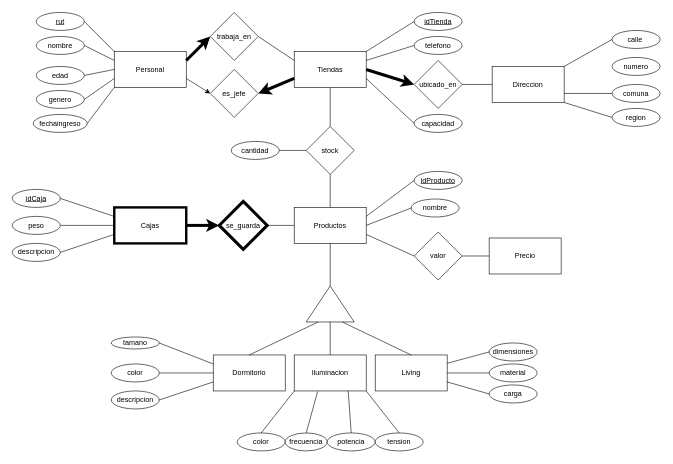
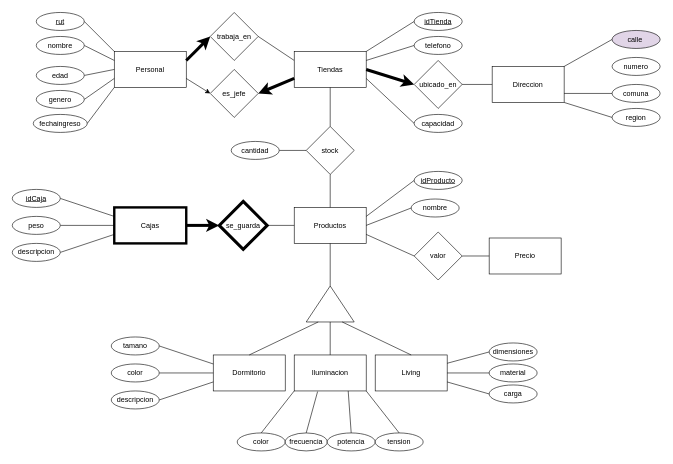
node "calle": fillcolor #ffffff -> #e1d5e7
node "tamano": size 48x12 -> 48x18
